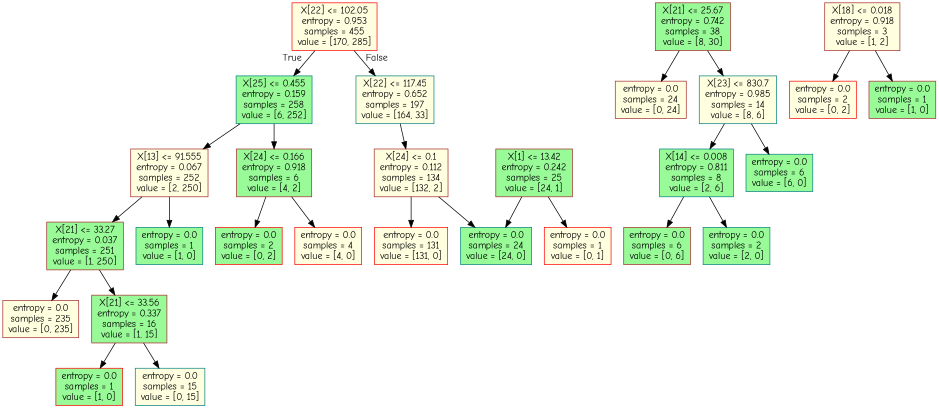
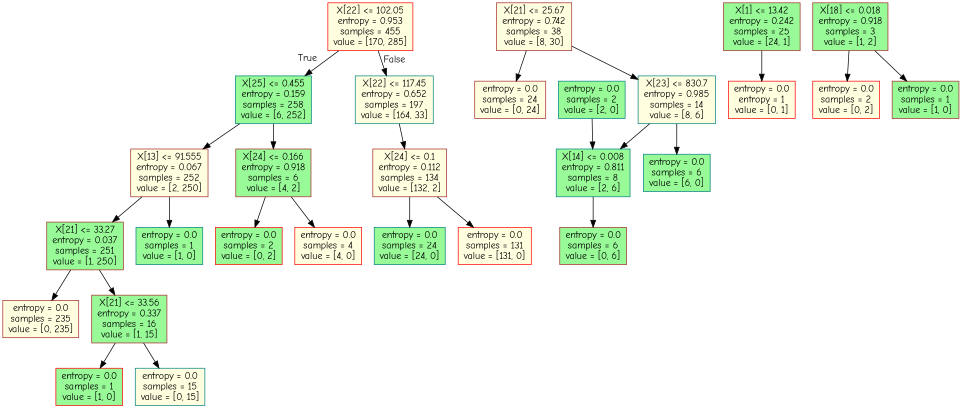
node "X[21] <= 25.67 entropy = 0.742 samples = 38 value = [8, 30]": fillcolor palegreen -> lightyellow
node "X[18] <= 0.018 entropy = 0.918 samples = 3 value = [1, 2]": fillcolor lightyellow -> palegreen
edge "X[1] <= 13.42 entropy = 0.242 samples = 25 value = [24, 1]" -> "entropy = 0.0 samples = 24 value = [24, 0]": removed
edge "X[14] <= 0.008 entropy = 0.811 samples = 8 value = [2, 6]" -> "entropy = 0.0 samples = 2 value = [2, 0]": reversed
node "entropy = 0.0 samples = 1 value = [0, 1]": label "entropy = 0.0 samples = 1 value = [0, 1]" -> "entropy = 0.0 entropy = 1 value = [0, 1]"
